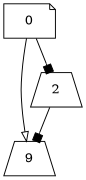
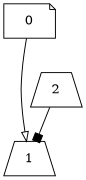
edge "0" -> "2": removed
node "9": label "9" -> "1"
